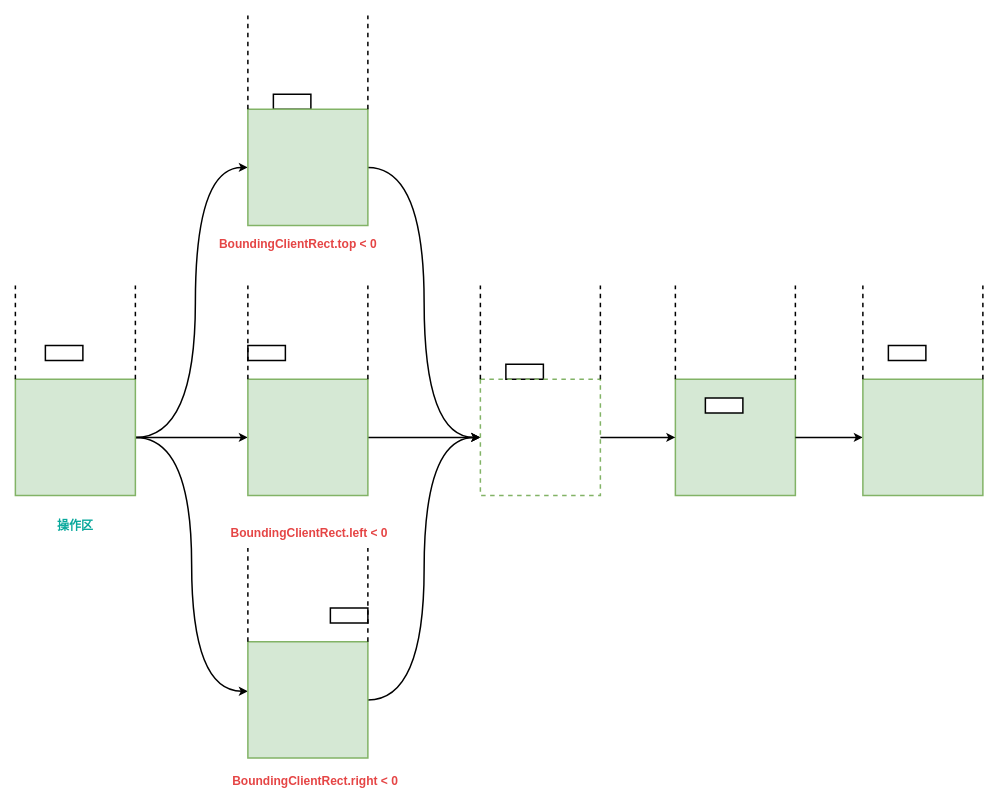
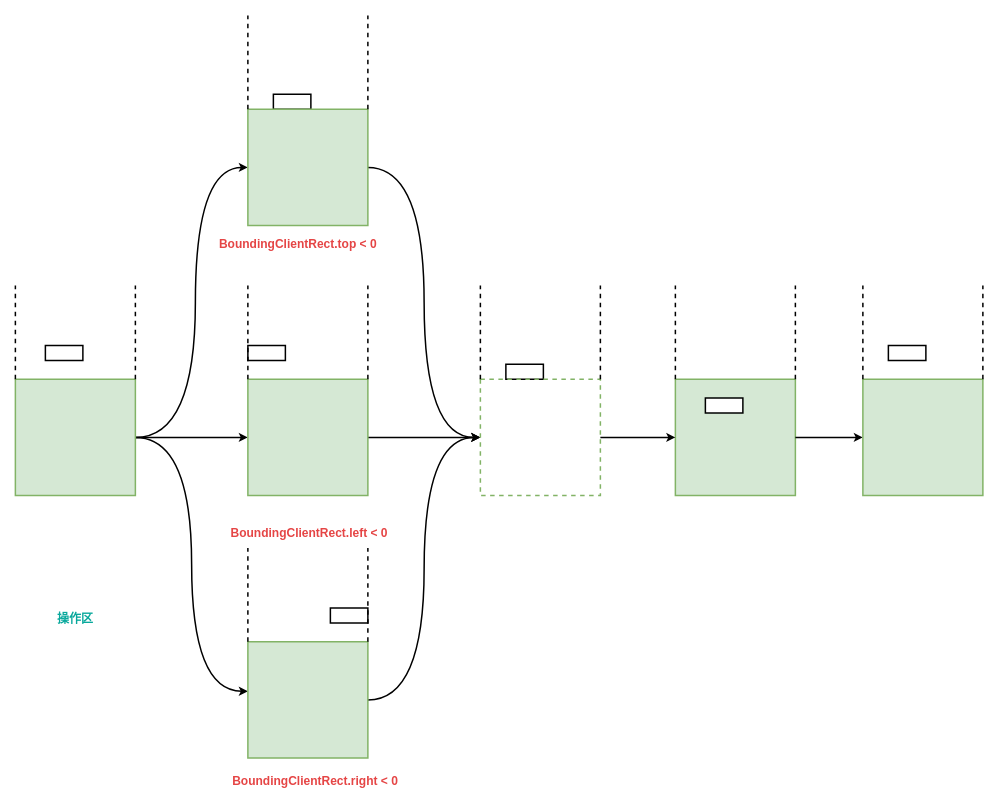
node "操作区": moved (75, 525) -> (75, 619)
